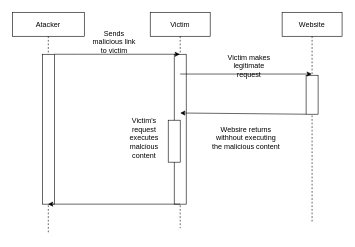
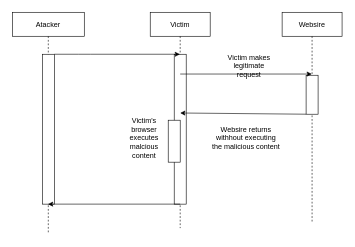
node "Website": label "Website" -> "Websire"
node "Sends malicious link to victim": removed
node "Victim's request executes malcious content": label "Victim's request executes malcious content" -> "Victim's browser executes malcious content"
